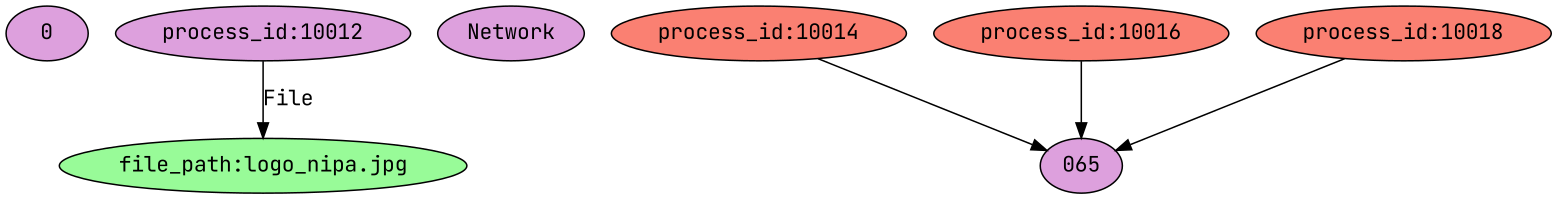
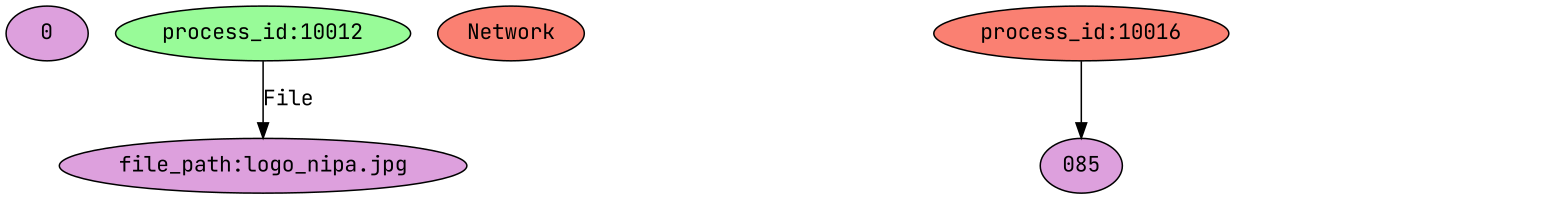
node "process_id:10012": fillcolor plum -> palegreen
node "Network": fillcolor plum -> salmon
node "process_id:10014": removed
node "process_id:10018": removed
node "file_path:logo_nipa.jpg": fillcolor palegreen -> plum
node "065": label "065" -> "085"
